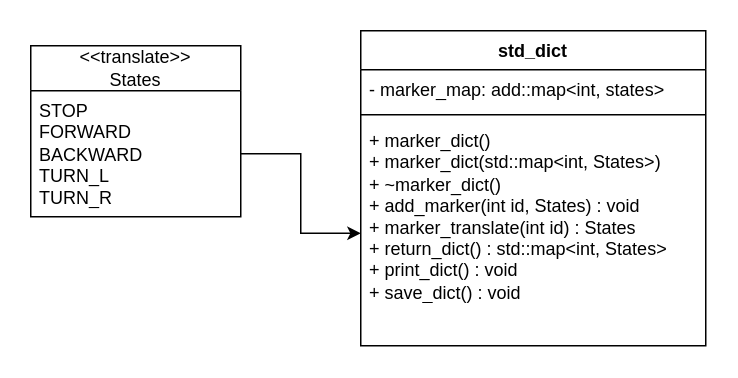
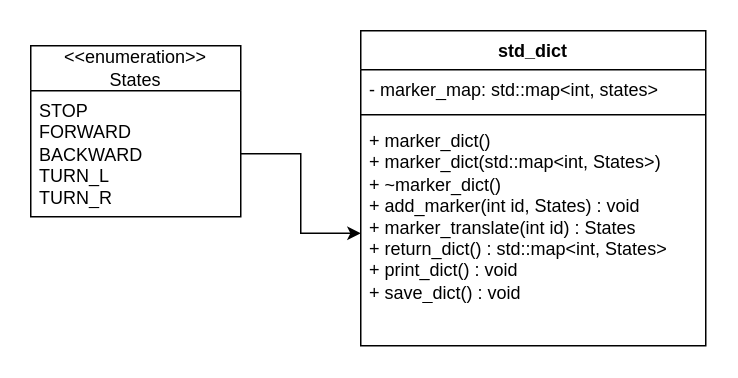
node "<<translate>> States": label "<<translate>> States" -> "<<enumeration>> States"
node "- marker_map: add::map<int, states>": label "- marker_map: add::map<int, states>" -> "- marker_map: std::map<int, states>"
